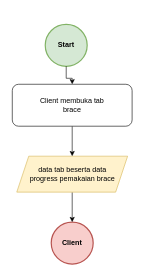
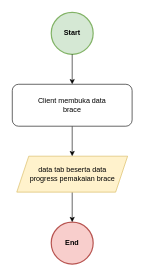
node "Start": moved (66, 45) -> (72, 33)
node "Client membuka tab brace": label "Client membuka tab brace" -> "Client membuka data brace"
node "Client": label "Client" -> "End"
